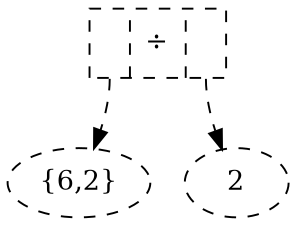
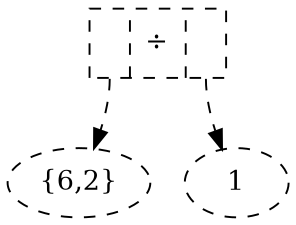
node "2": label "2" -> "1"
